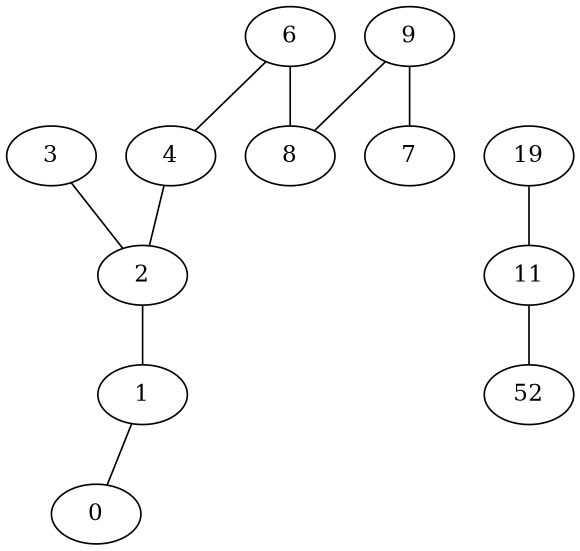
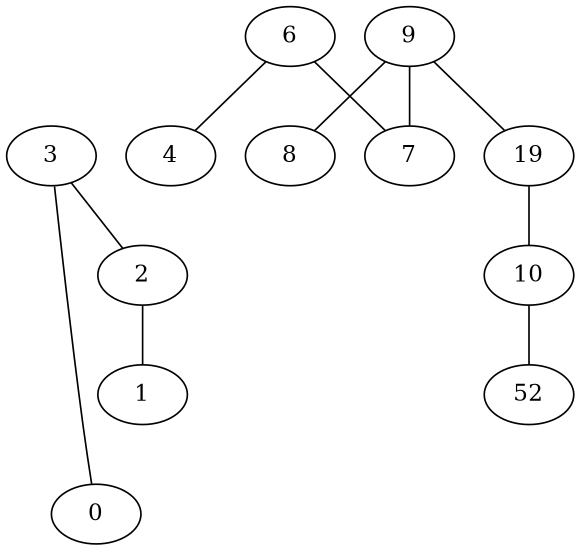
edge "6" -- "8": now "6" -- "7"
edge "9" -- "19": added
edge "4" -- "2": removed
node "11": label "11" -> "10"
edge "1" -- "0": now "3" -- "0"
